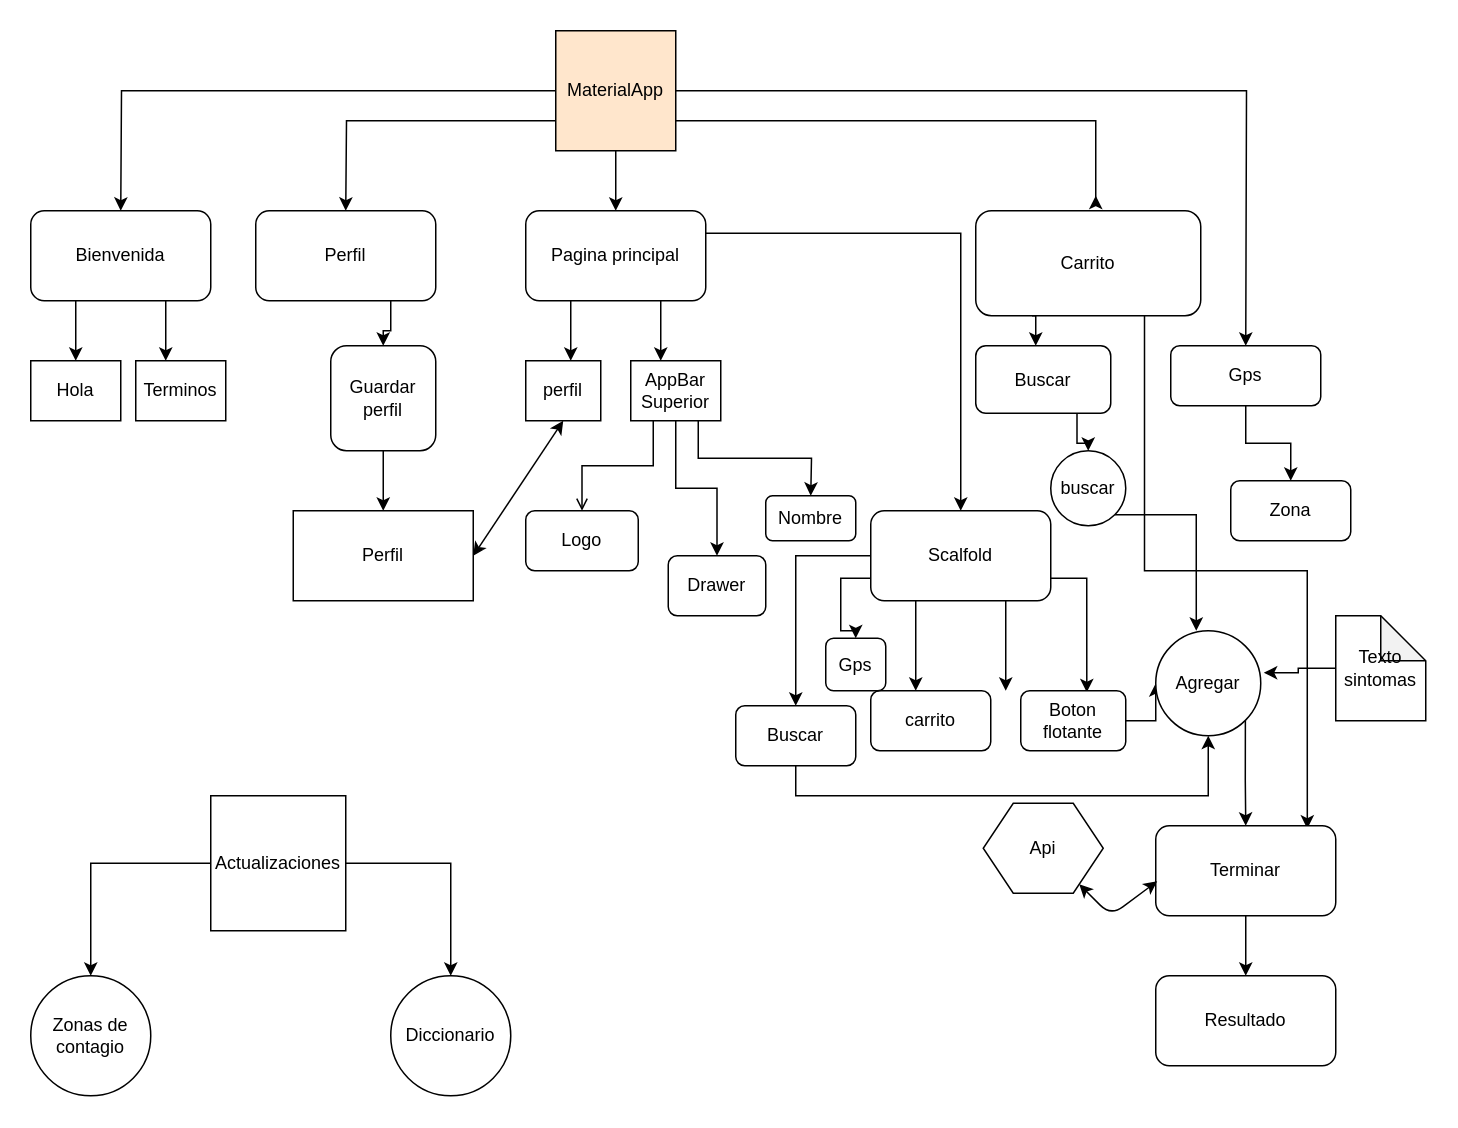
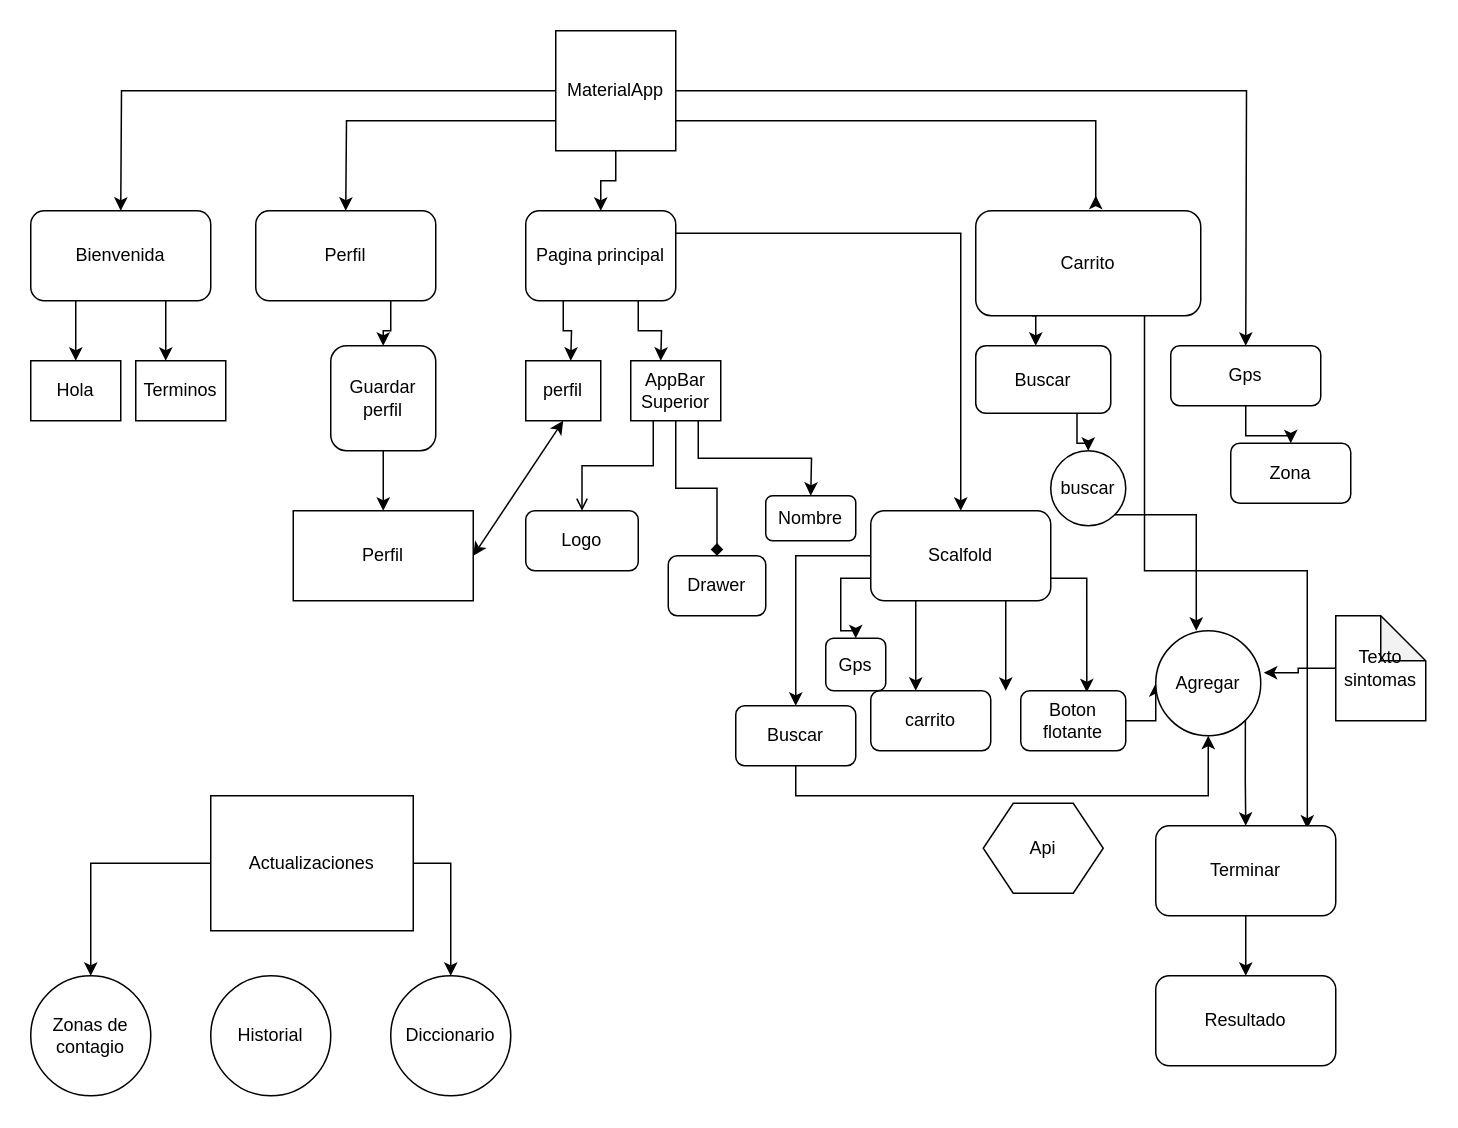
node "MaterialApp": fillcolor #ffe6cc -> #ffffff
node "Pagina principal": size 180x90 -> 150x90
node "Zona": moved (1291, 511) -> (1291, 473)
edge "AppBar Superior" -> "Drawer": arrowhead classic -> diamond
node "Actualizaciones": size 135x135 -> 203x135
edge "Api" -- "Terminar": removed
node "Historial": added
